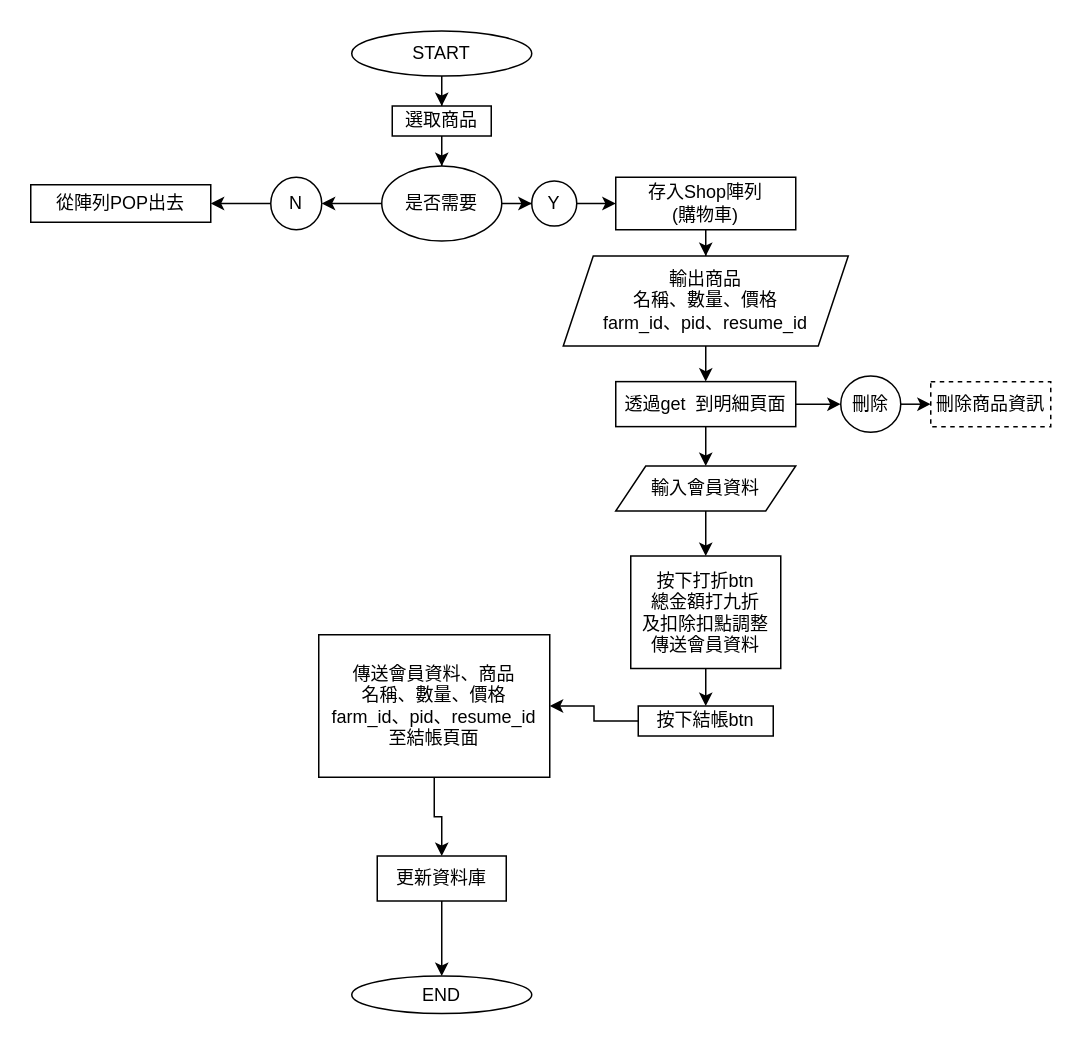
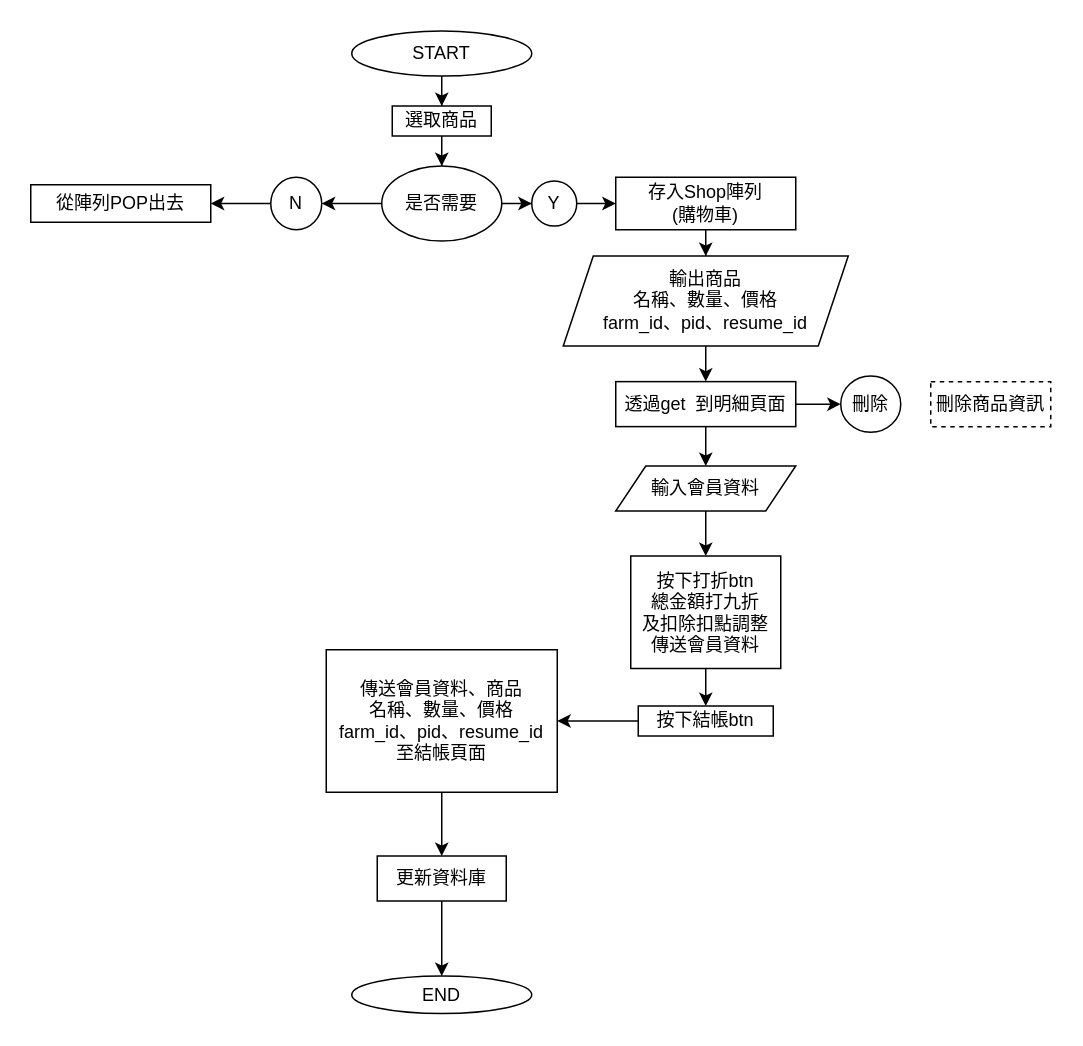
edge "刪除" -> "刪除商品資訊": removed
node "傳送會員資料、商品 名稱、數量、價格 farm_id、pid、resume_id 至結帳頁面": moved (434, 706) -> (442, 721)
